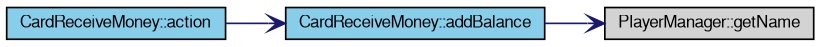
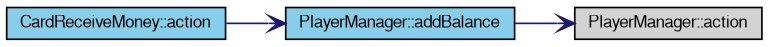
node "CardReceiveMoney::addBalance": label "CardReceiveMoney::addBalance" -> "PlayerManager::addBalance"
node "PlayerManager::getName": label "PlayerManager::getName" -> "PlayerManager::action"
